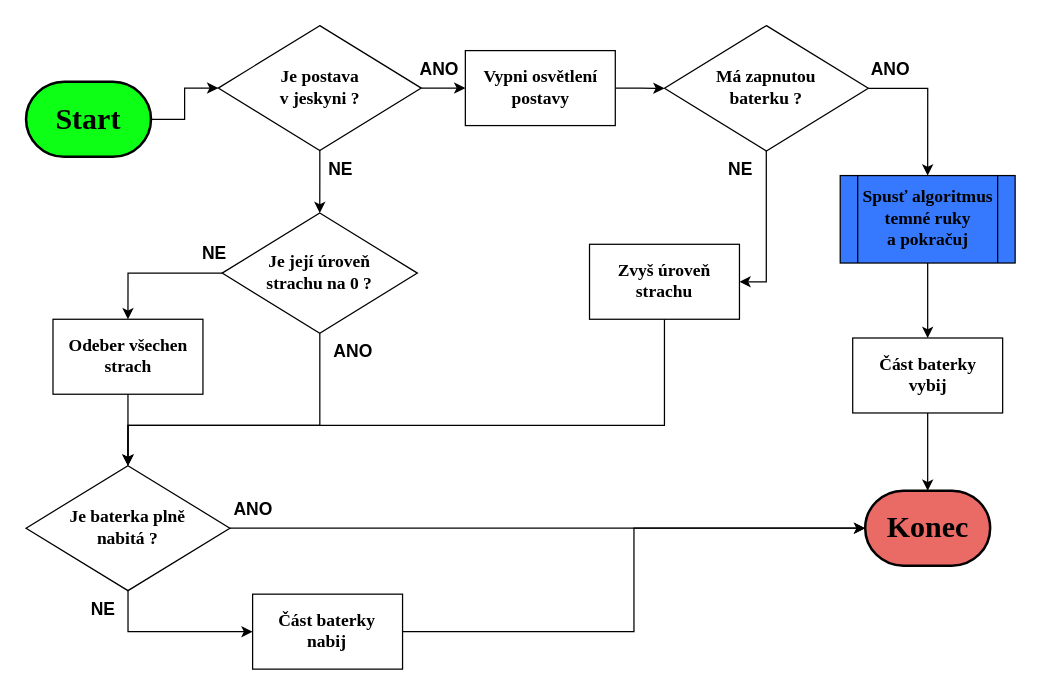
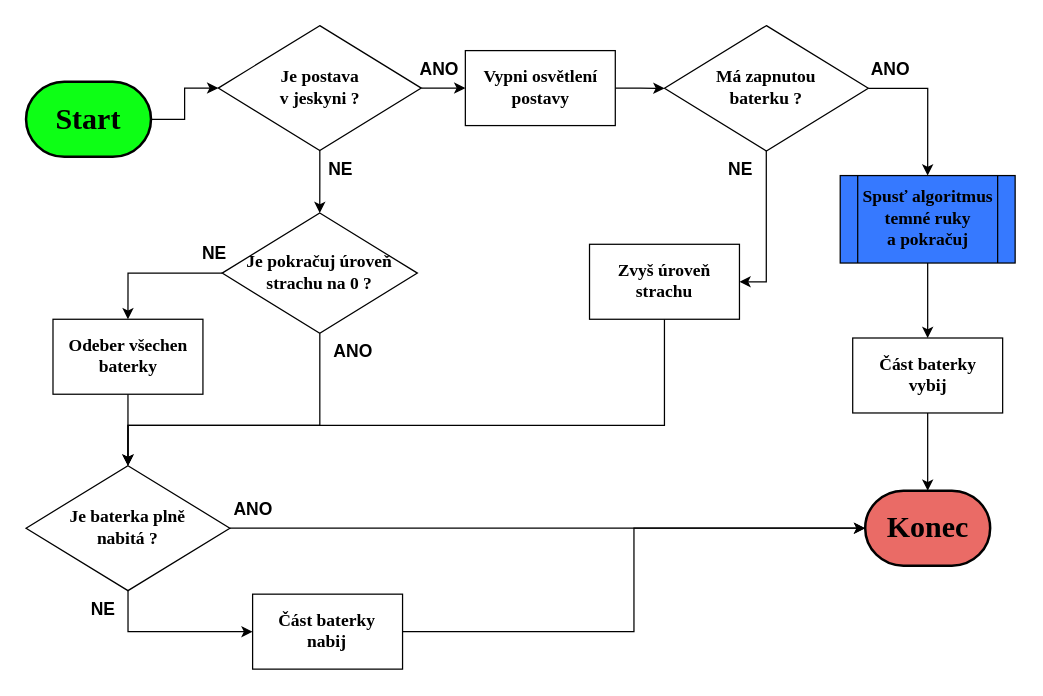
node "Je její úroveň strachu na 0 ?": label "Je její úroveň strachu na 0 ?" -> "Je pokračuj úroveň strachu na 0 ?"
node "Odeber všechen strach": label "Odeber všechen strach" -> "Odeber všechen baterky"
